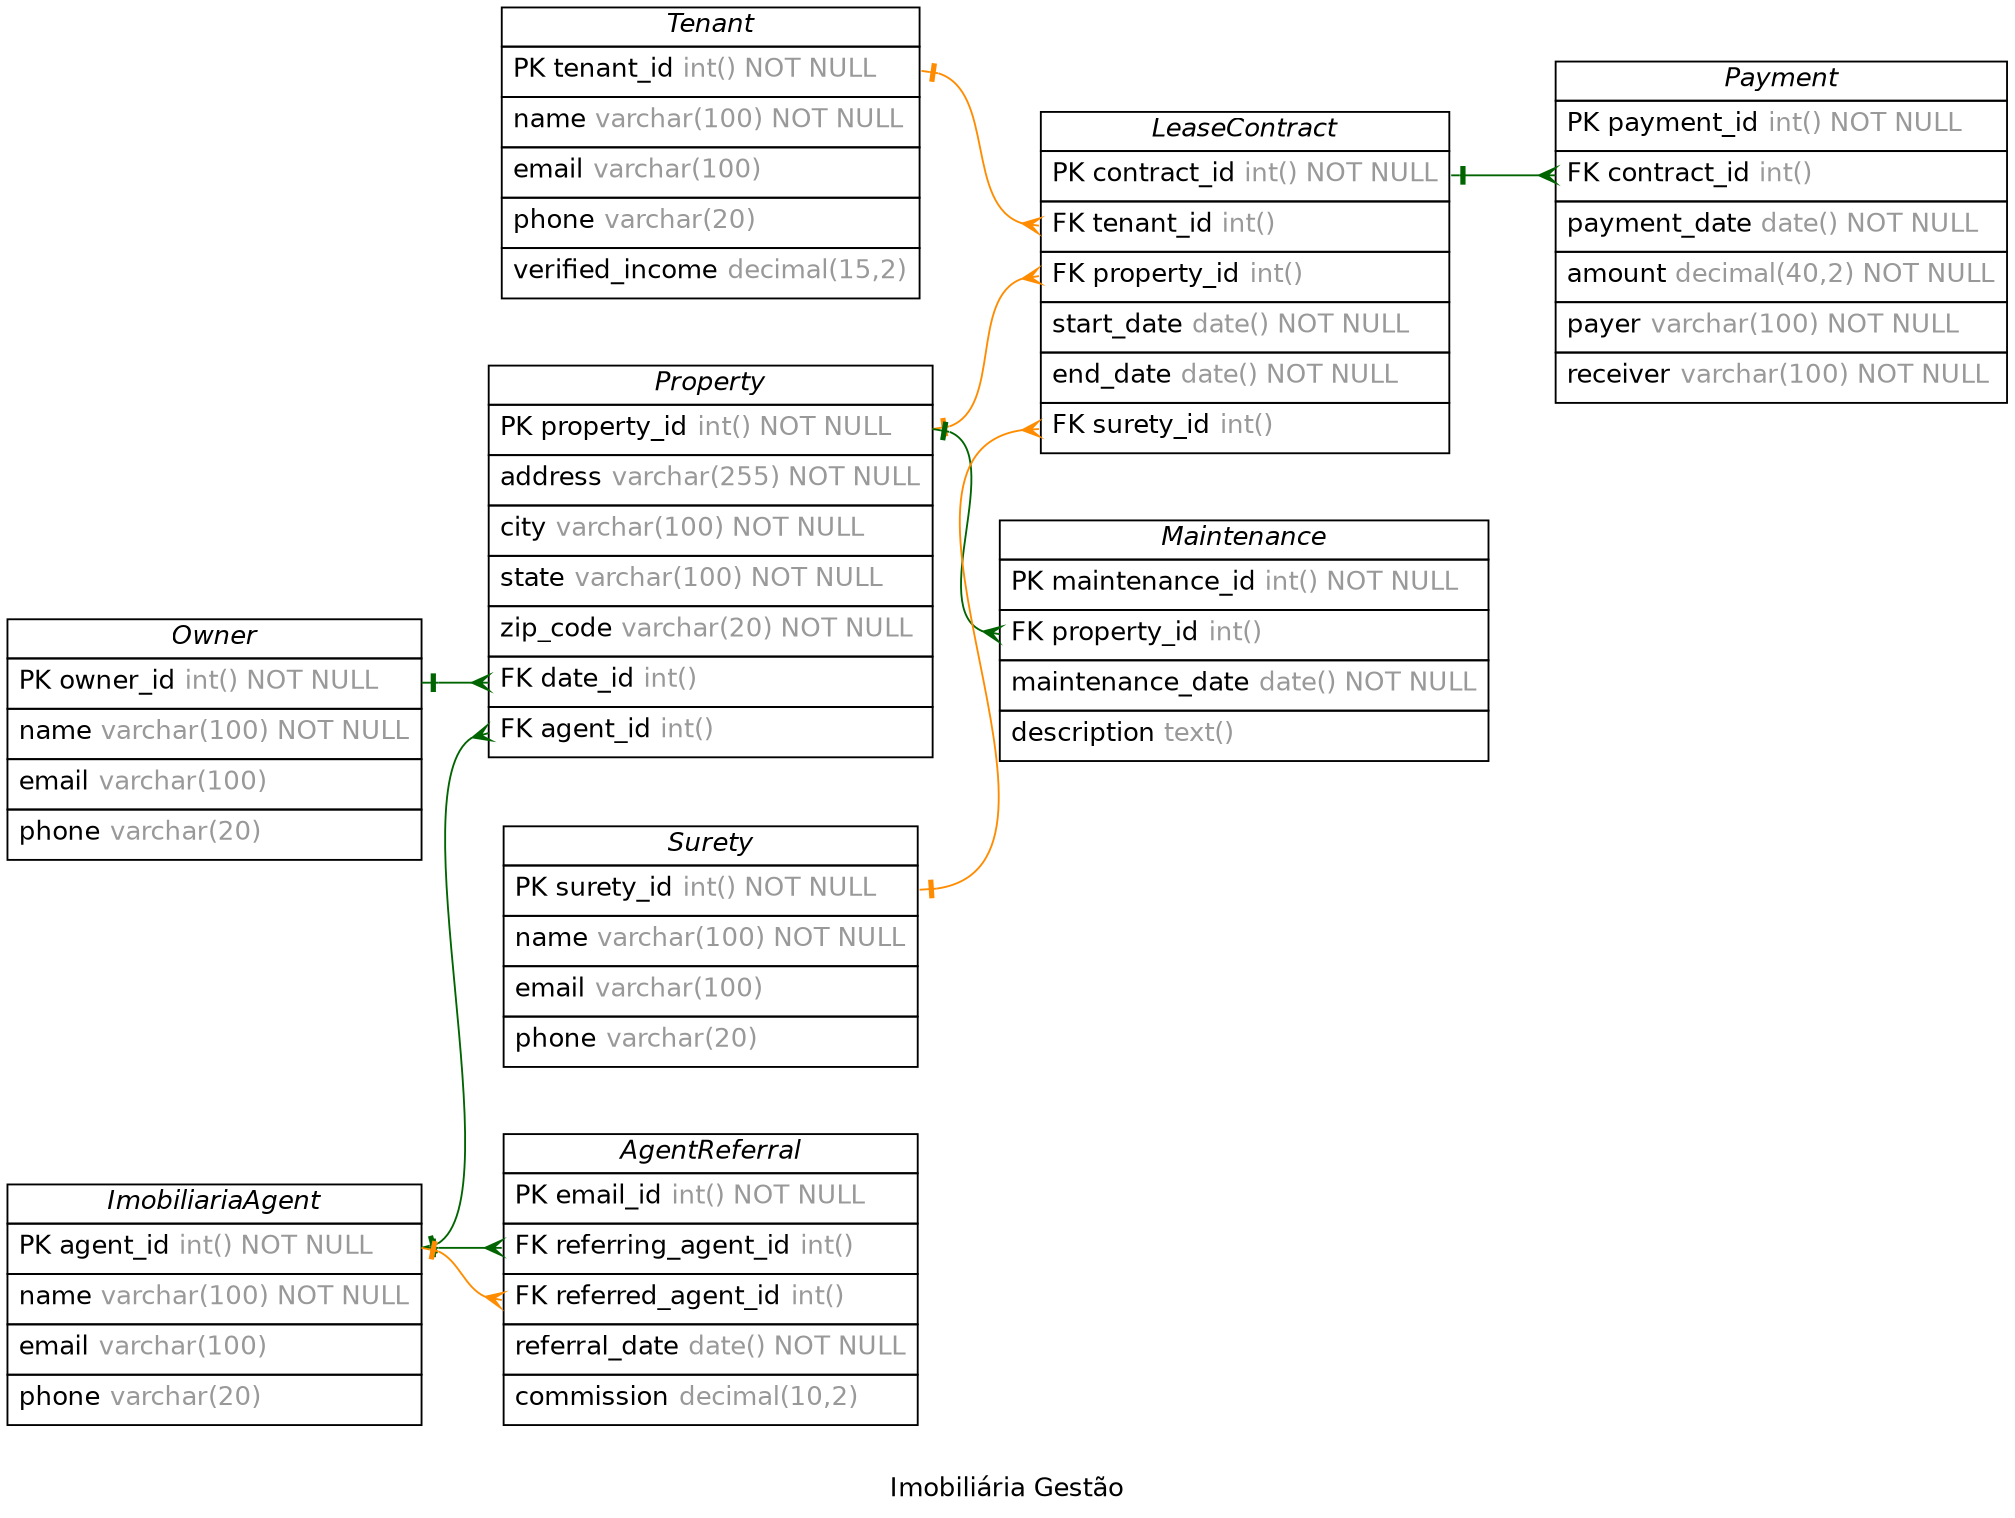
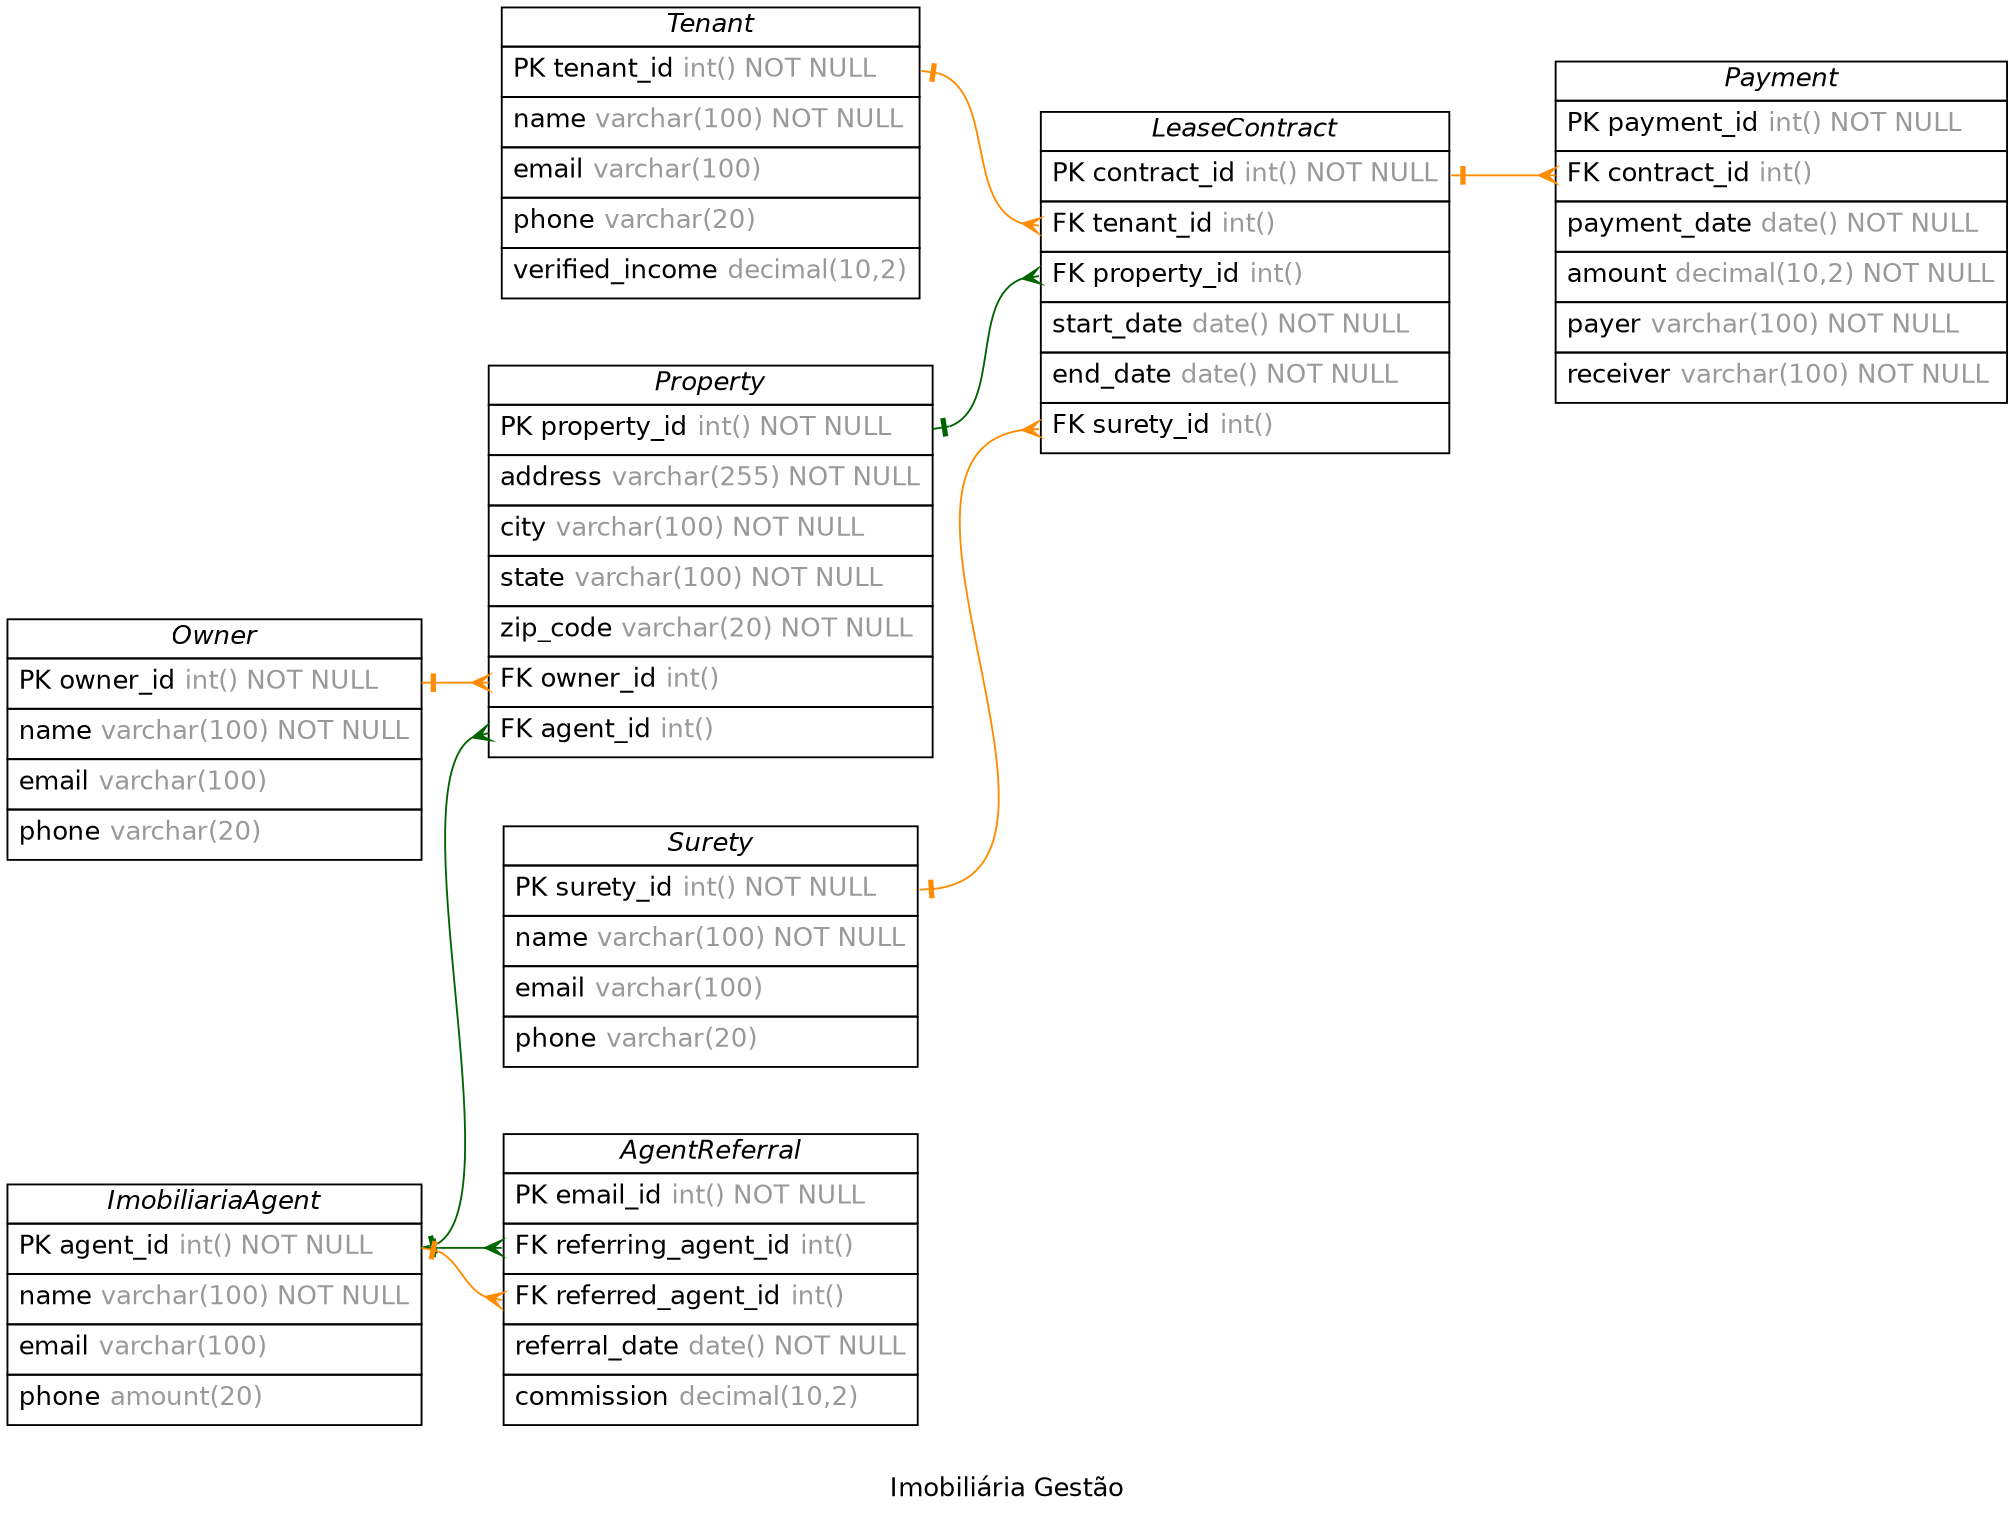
edge "Payment" -- "LeaseContract": color darkgreen -> darkorange
node "Tenant": text "decimal(15,2)" -> "decimal(10,2)"
node "Payment": text "decimal(40,2) NOT NULL" -> "decimal(10,2) NOT NULL"
edge "LeaseContract" -- "Property": color darkorange -> darkgreen
node "Maintenance": removed
node "Property": text "FK date_id" -> "FK owner_id"
edge "Property" -- "Owner": color darkgreen -> darkorange
node "ImobiliariaAgent": text "varchar(20)" -> "amount(20)"
